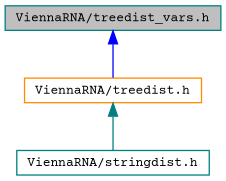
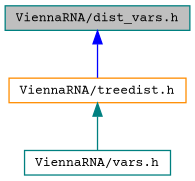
node "ViennaRNA/treedist_vars.h": label "ViennaRNA/treedist_vars.h" -> "ViennaRNA/dist_vars.h"
node "ViennaRNA/stringdist.h": label "ViennaRNA/stringdist.h" -> "ViennaRNA/vars.h"
